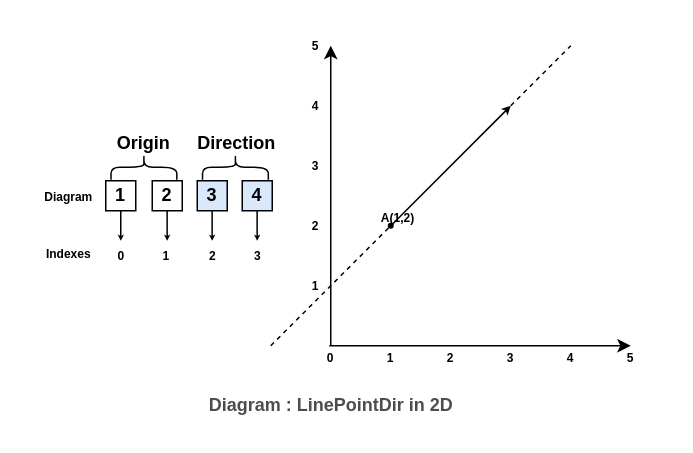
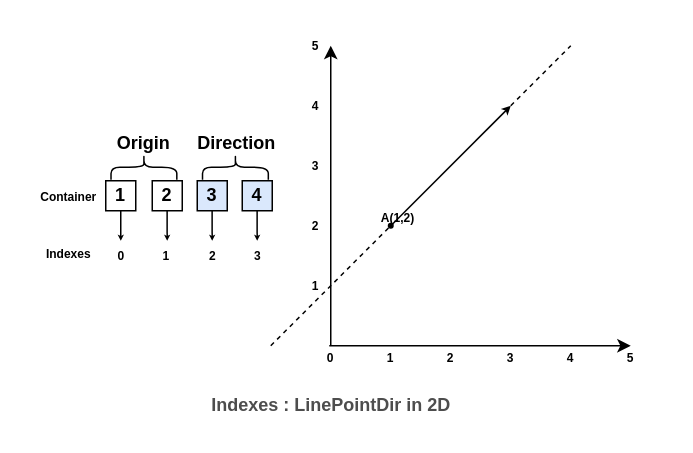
node "Diagram": label "Diagram" -> "Container"
node "Diagram : LinePointDir in 2D": label "Diagram : LinePointDir in 2D" -> "Indexes : LinePointDir in 2D"
